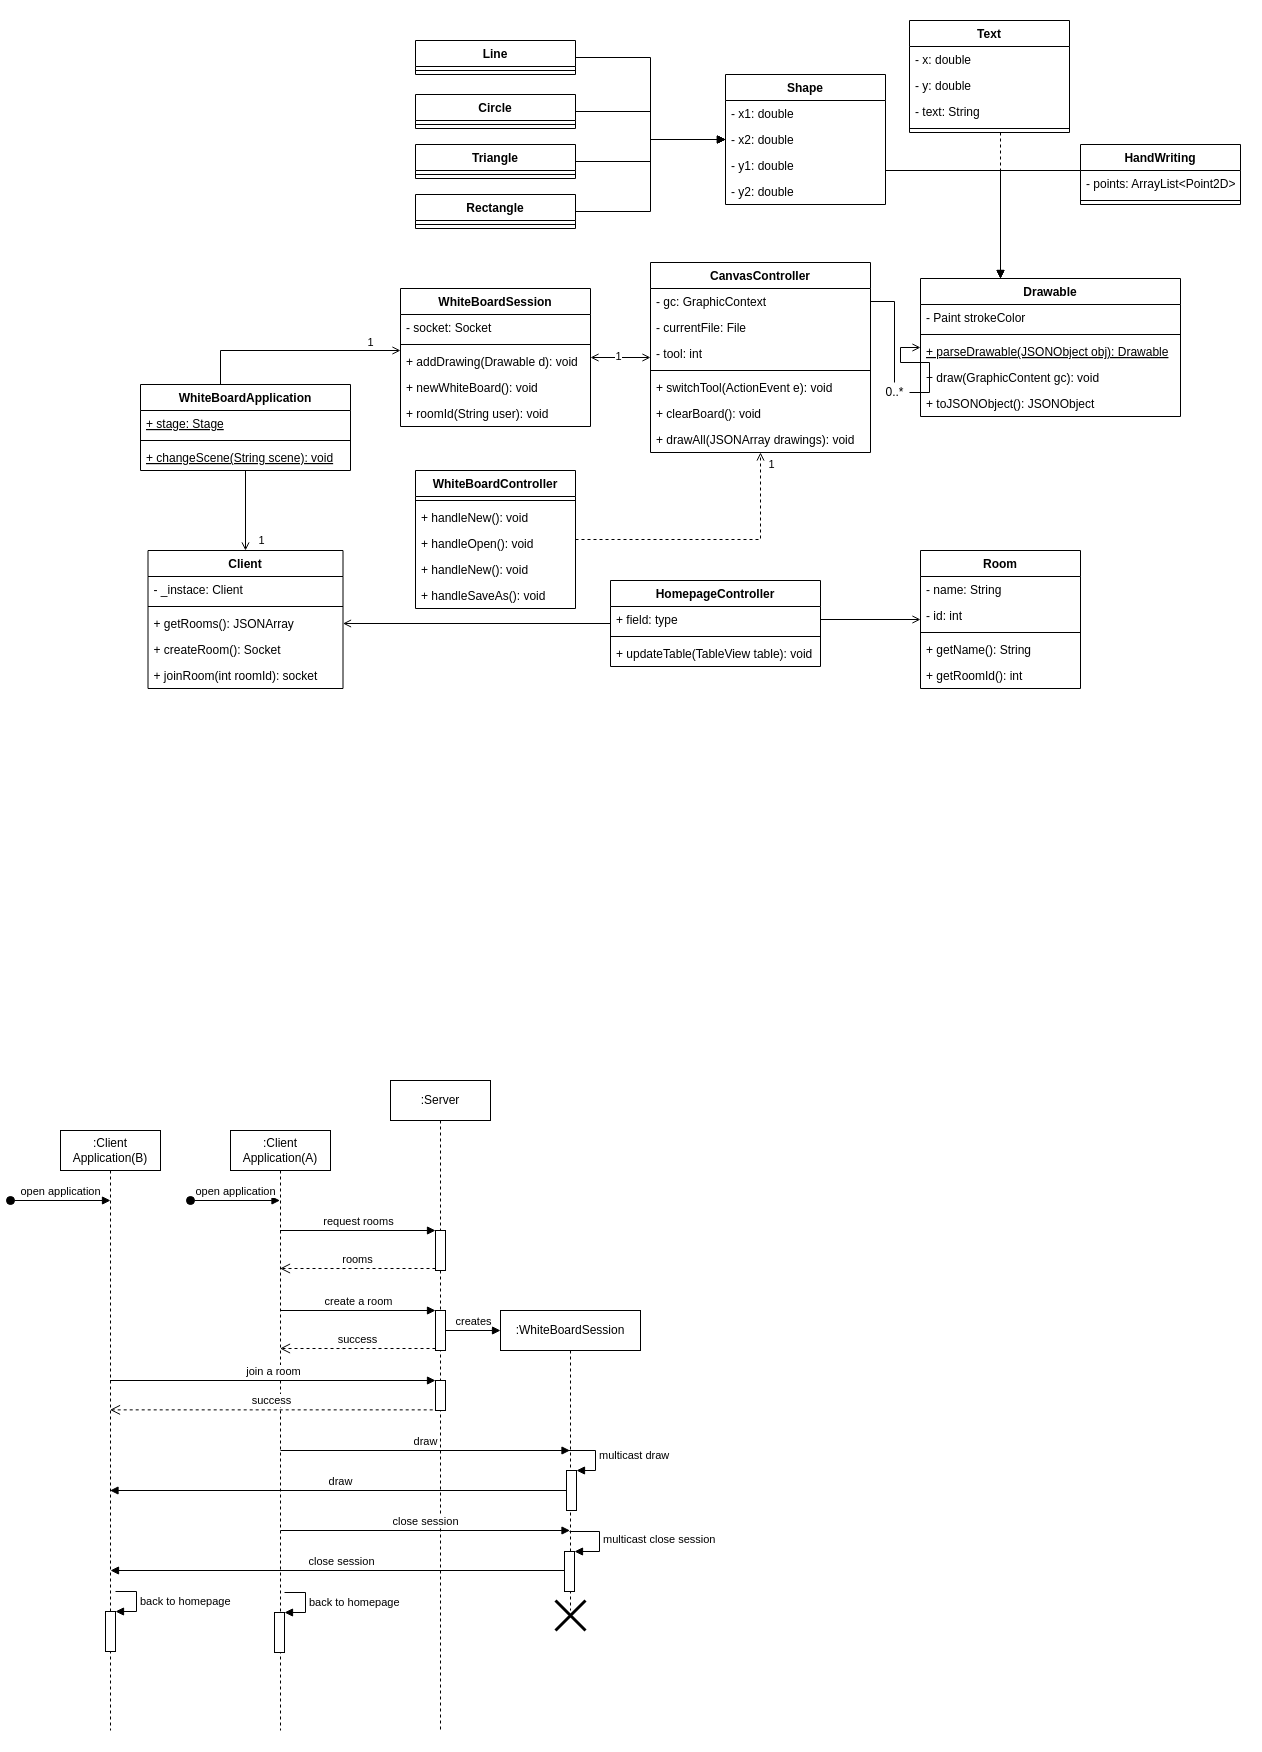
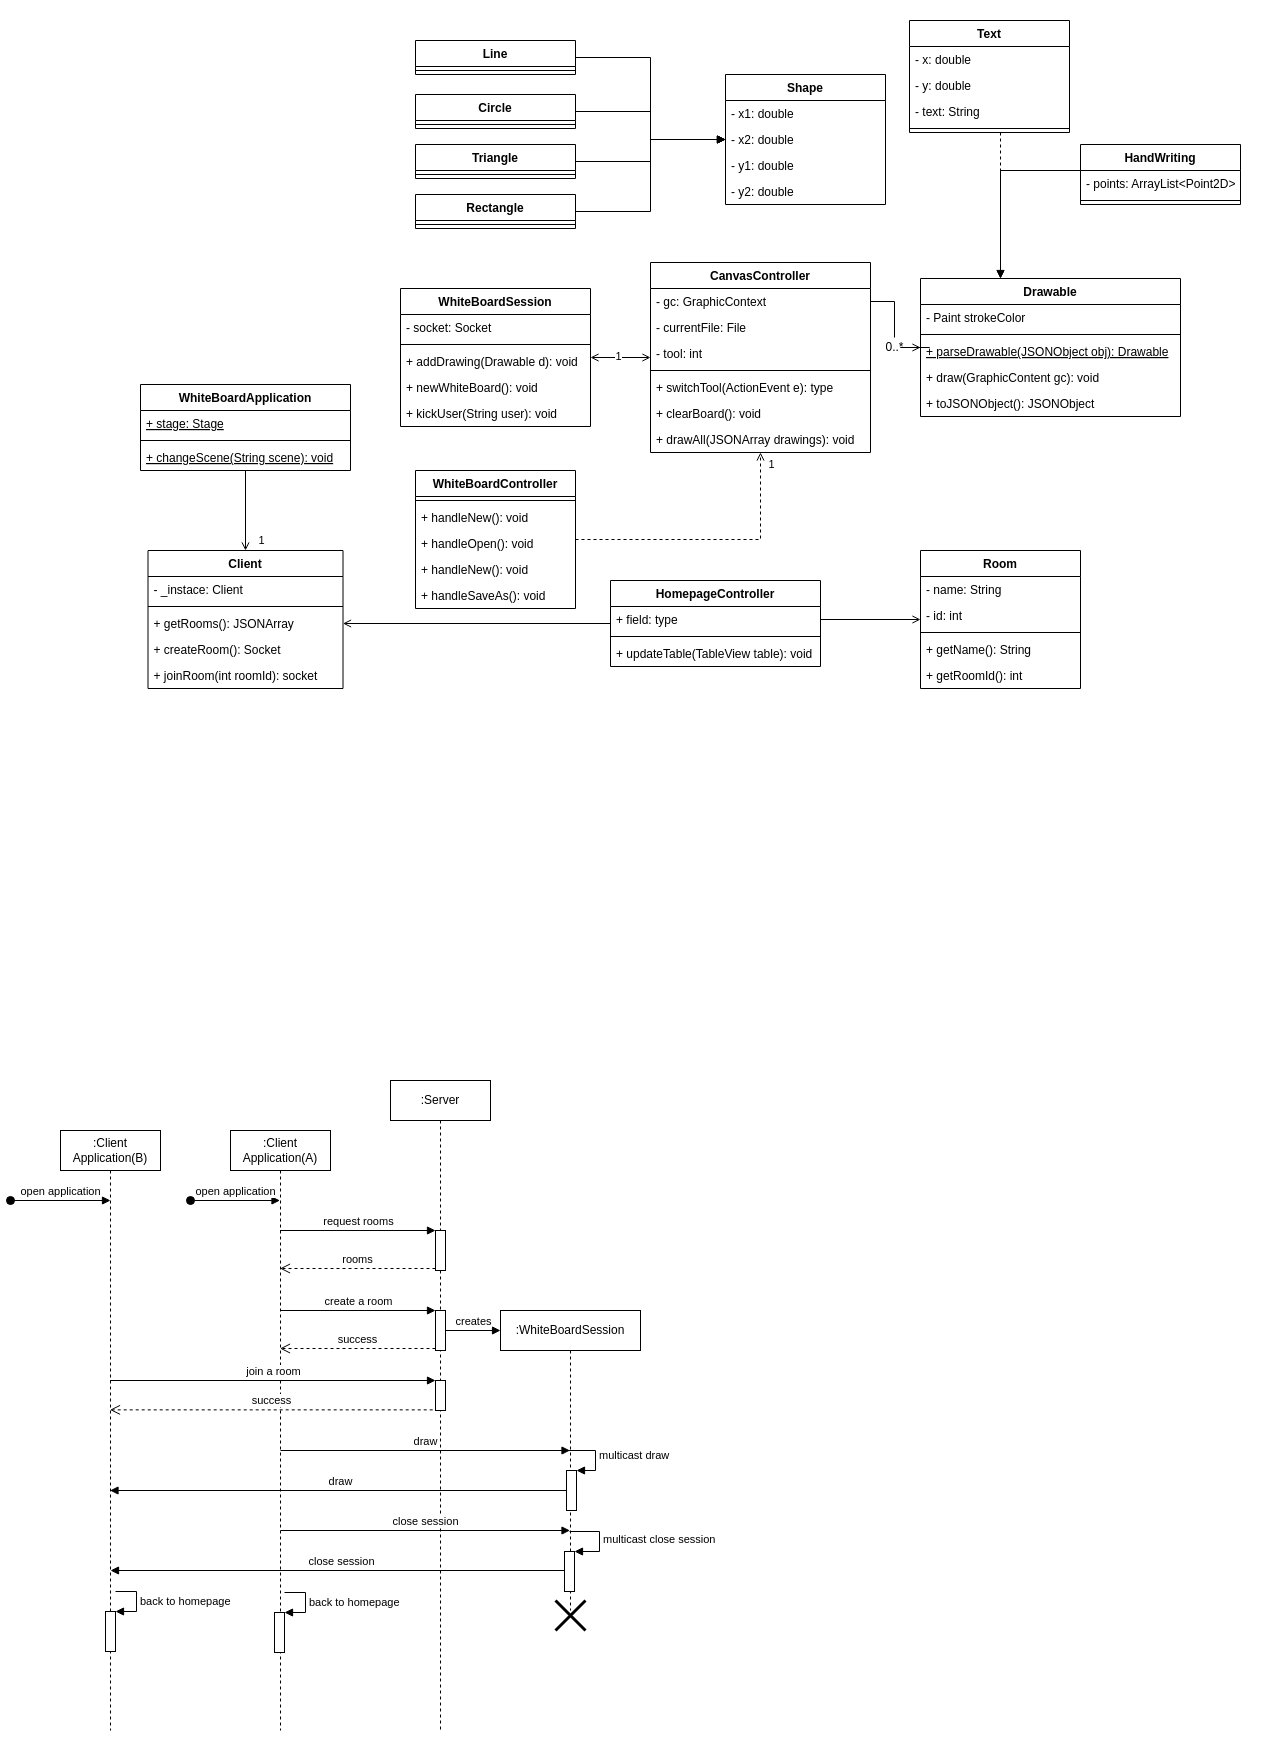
edge "Shape" -> "Drawable": removed
edge "WhiteBoardApplication" -> "WhiteBoardSession": removed, label "1"
node "+ switchTool(ActionEvent e): void": label "+ switchTool(ActionEvent e): void" -> "+ switchTool(ActionEvent e): type"
node "0..*": moved (895, 393) -> (895, 348)
node "+ roomId(String user): void": label "+ roomId(String user): void" -> "+ kickUser(String user): void"
